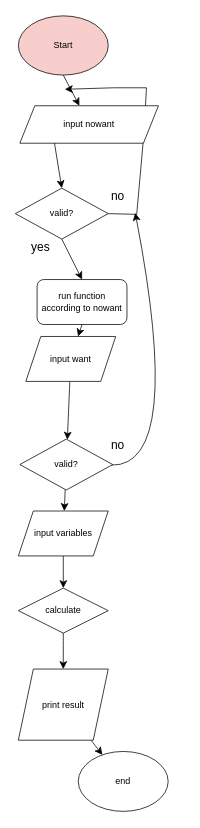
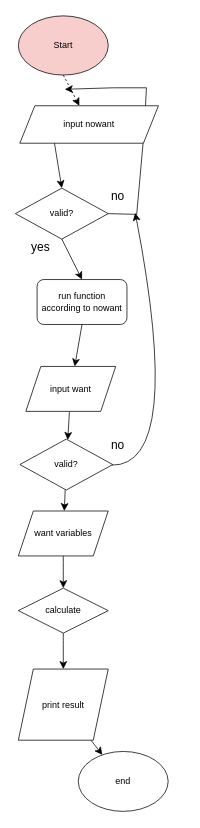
edge "Start" -> "input nowant": style solid -> dashed
node "input want": moved (71, 359) -> (71, 389)
node "input variables": label "input variables" -> "want variables"
